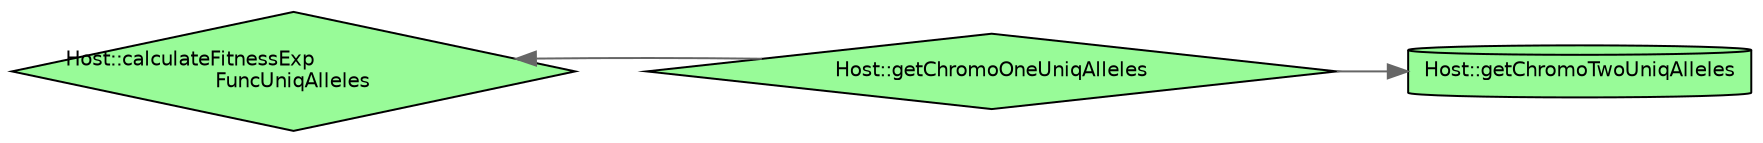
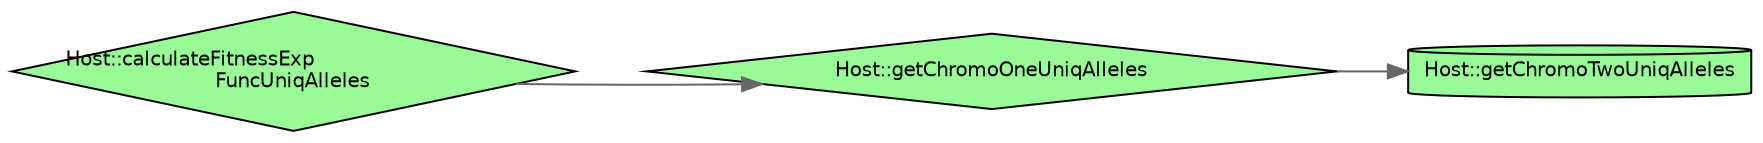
edge "Host::getChromoOneUniqAlleles" -> "Host::calculateFitnessExp FuncUniqAlleles": reversed
